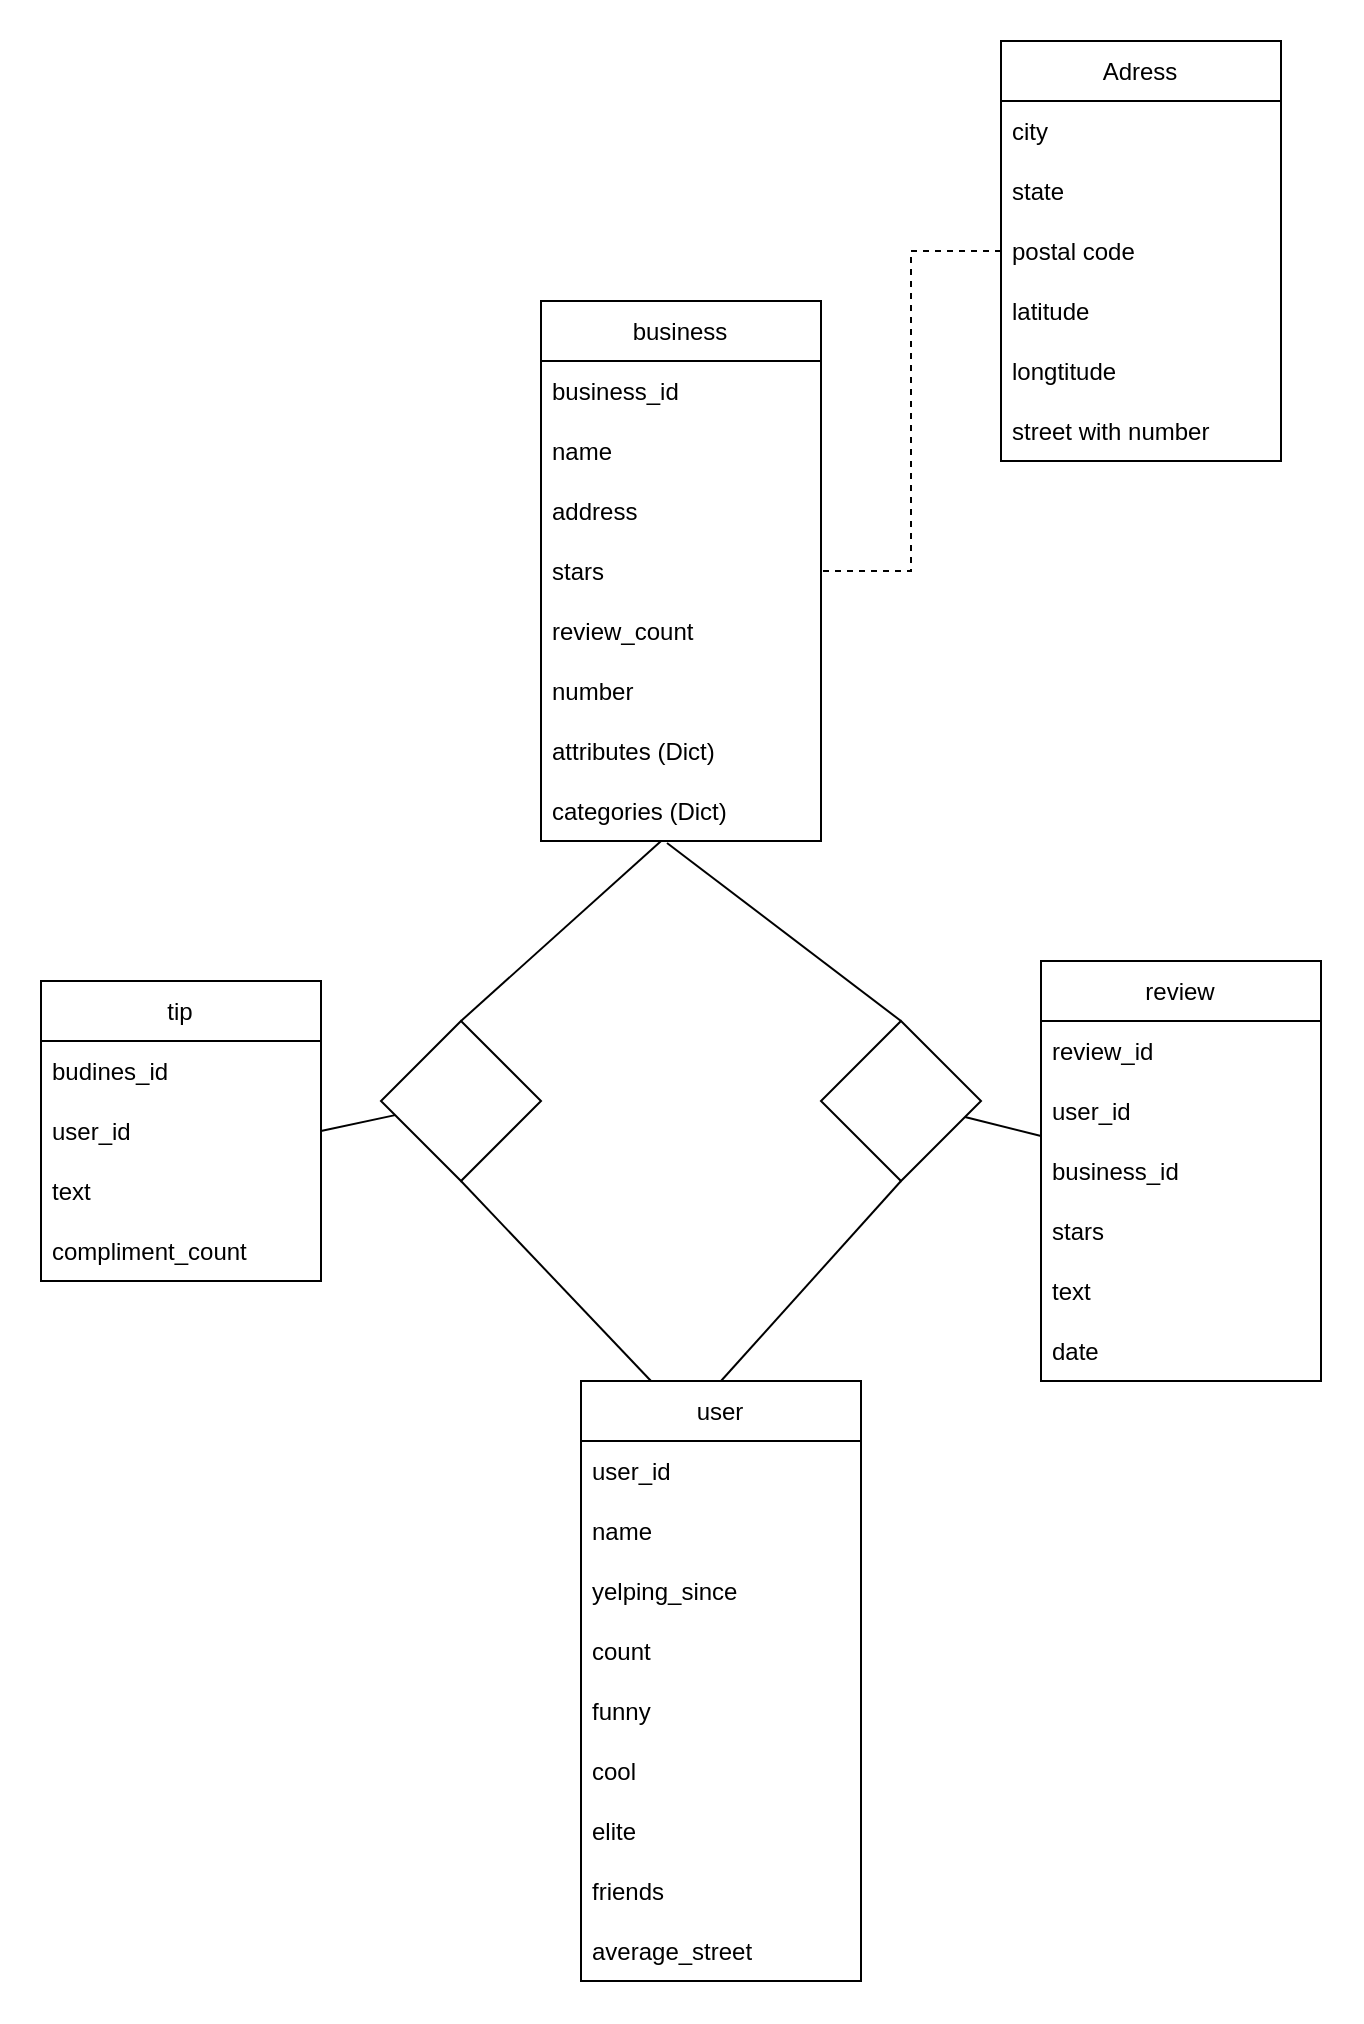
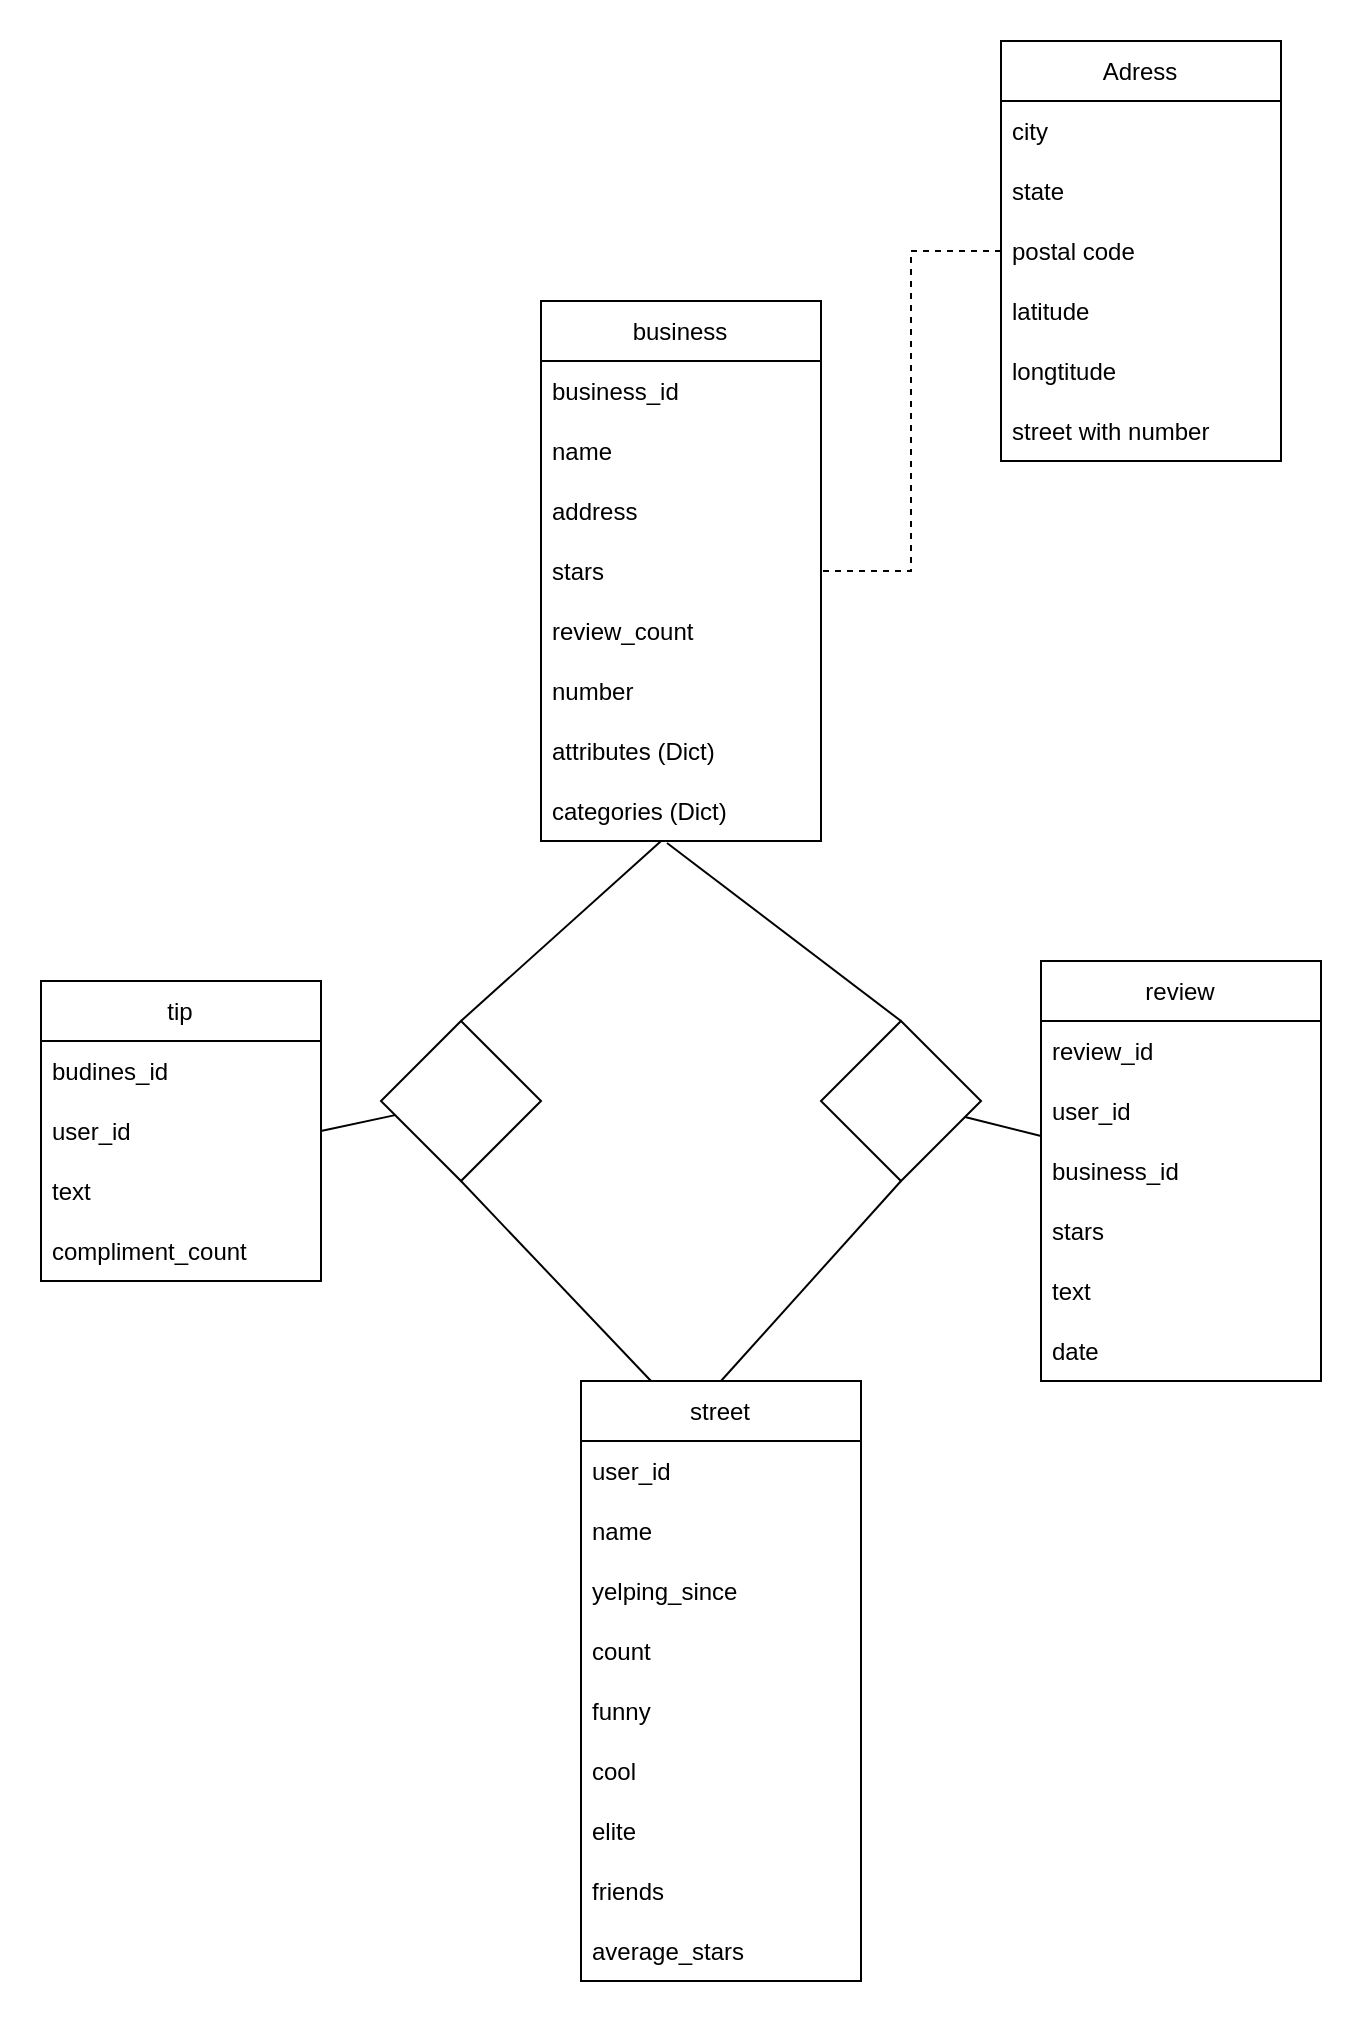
node "user": label "user" -> "street"
node "average_street": label "average_street" -> "average_stars"
